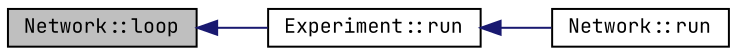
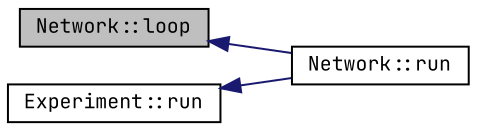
edge "Experiment::run" -> "Network::loop": now "Network::run" -> "Network::loop"
